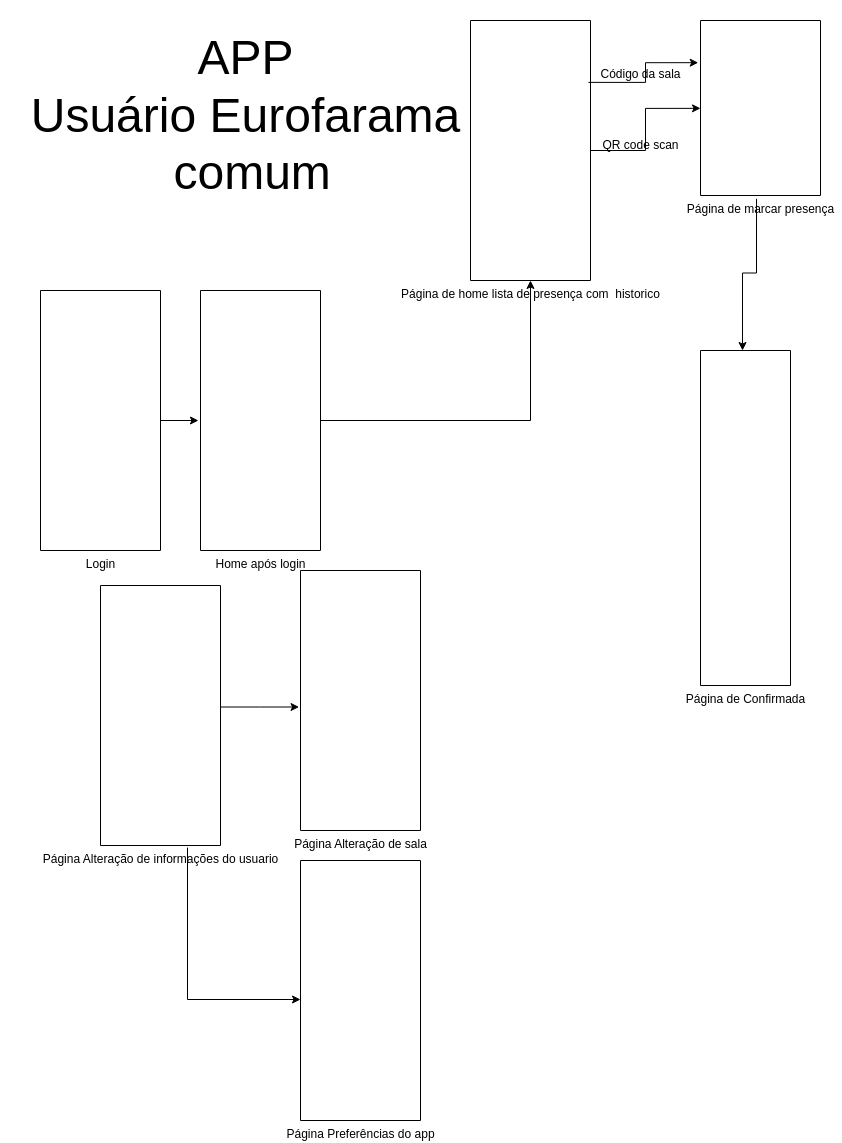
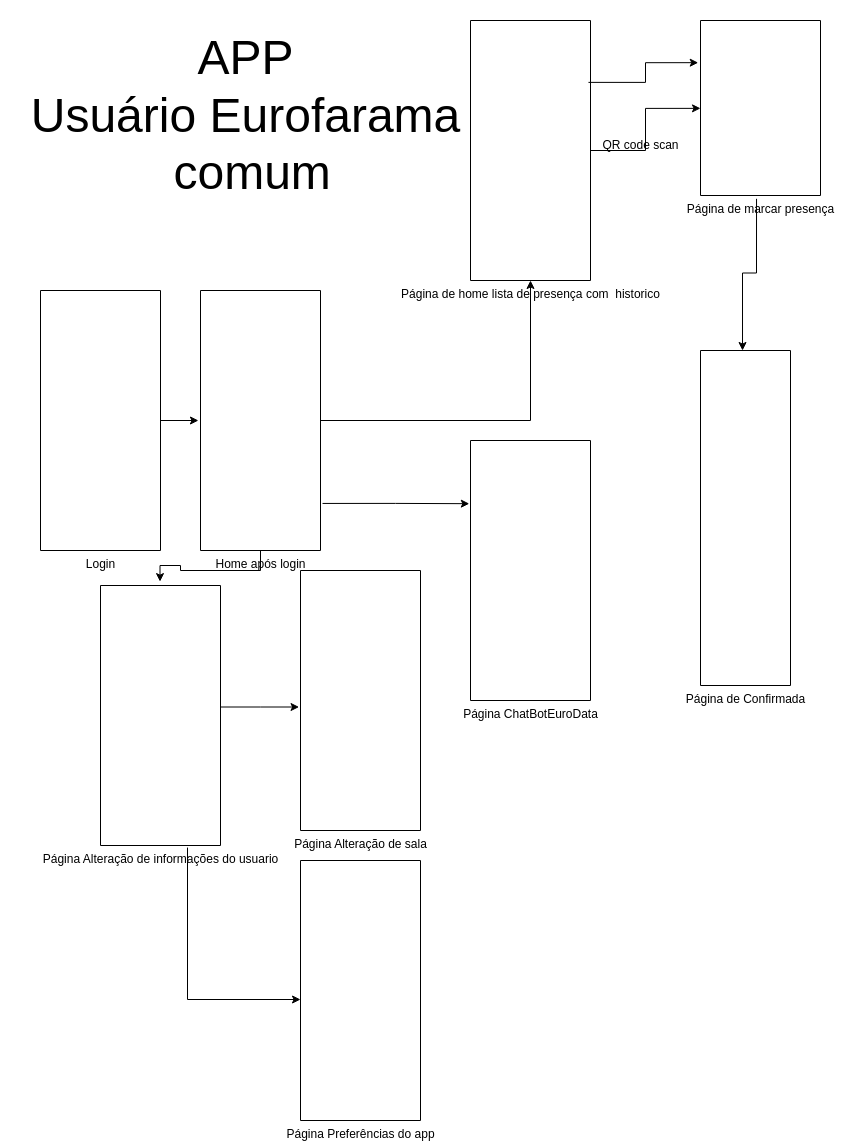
node "Código da sala": removed
edge "Home após login" -> "Página ChatBotEuroData": added
edge "Home após login" -> "Página Alteração de informações do usuario": added
node "Página ChatBotEuroData": added
